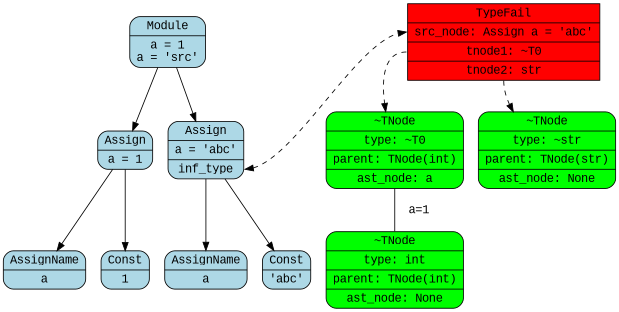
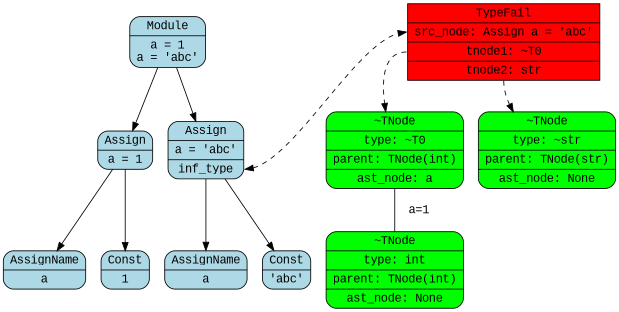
node "Module": text "a = 'src'" -> "a = 'abc'"
